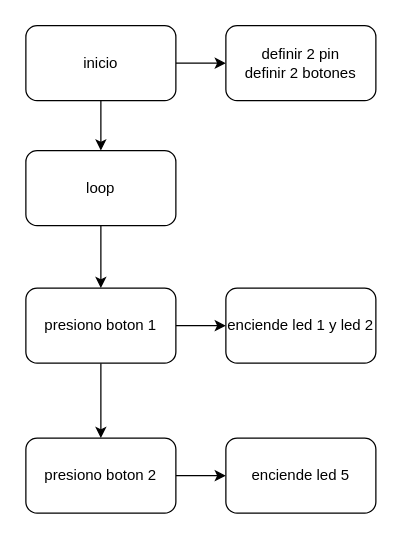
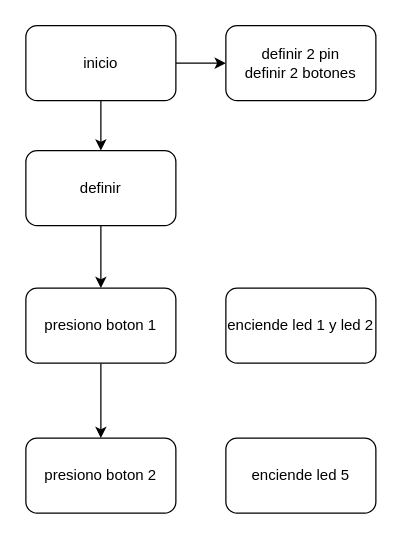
node "loop": label "loop" -> "definir"
edge "presiono boton 1" -> "enciende led 1 y led 2": removed
edge "presiono boton 2" -> "enciende led 5": removed
